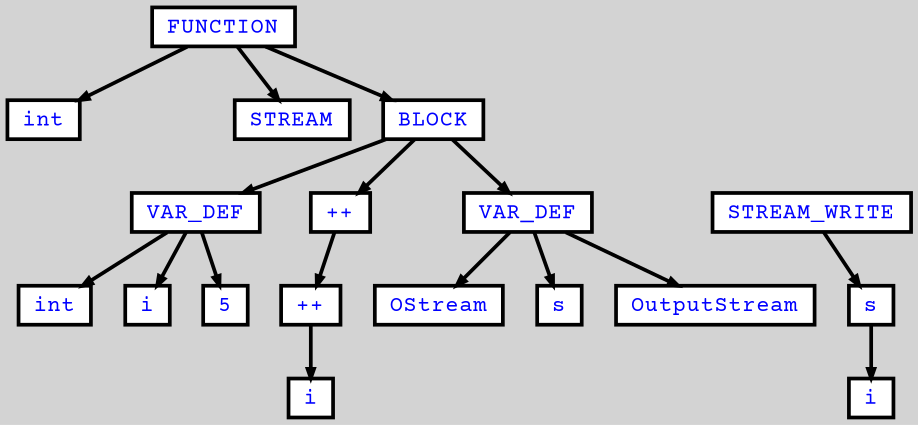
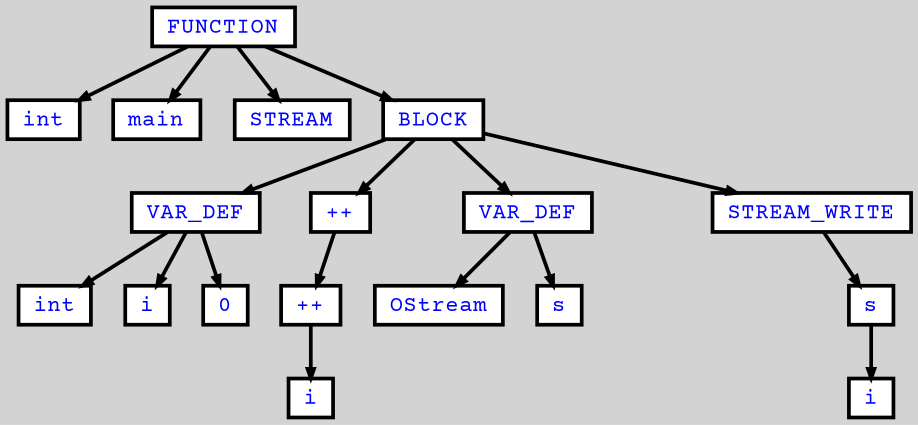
node "main": added
edge "BLOCK" -> "STREAM_WRITE": added
node "5": label "5" -> "0"
node "OutputStream": removed
